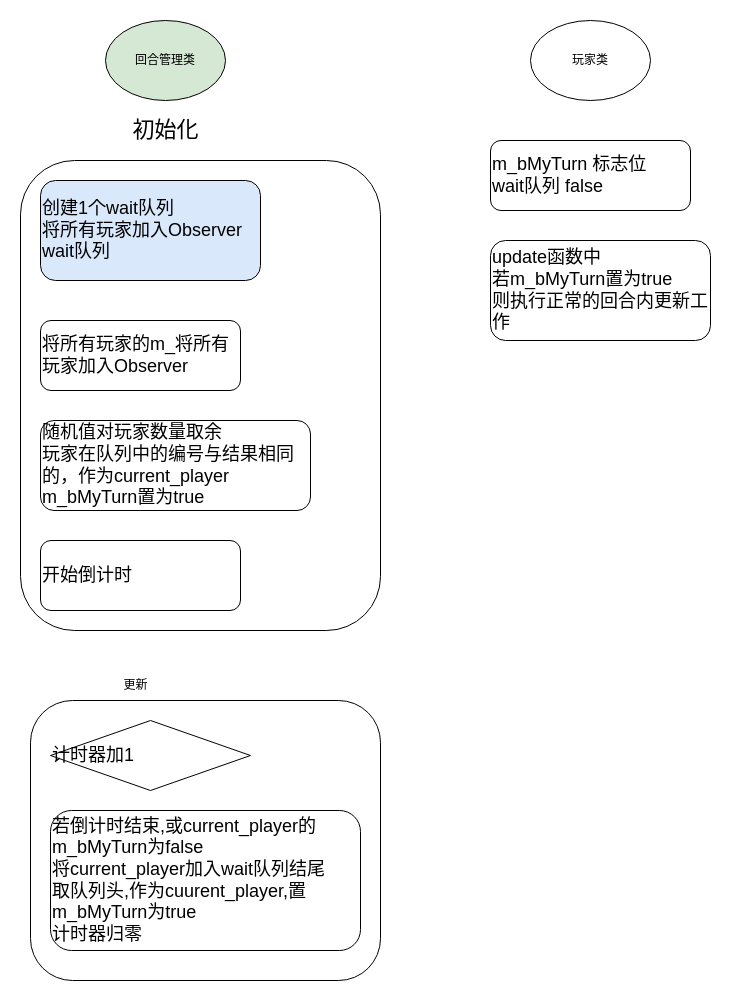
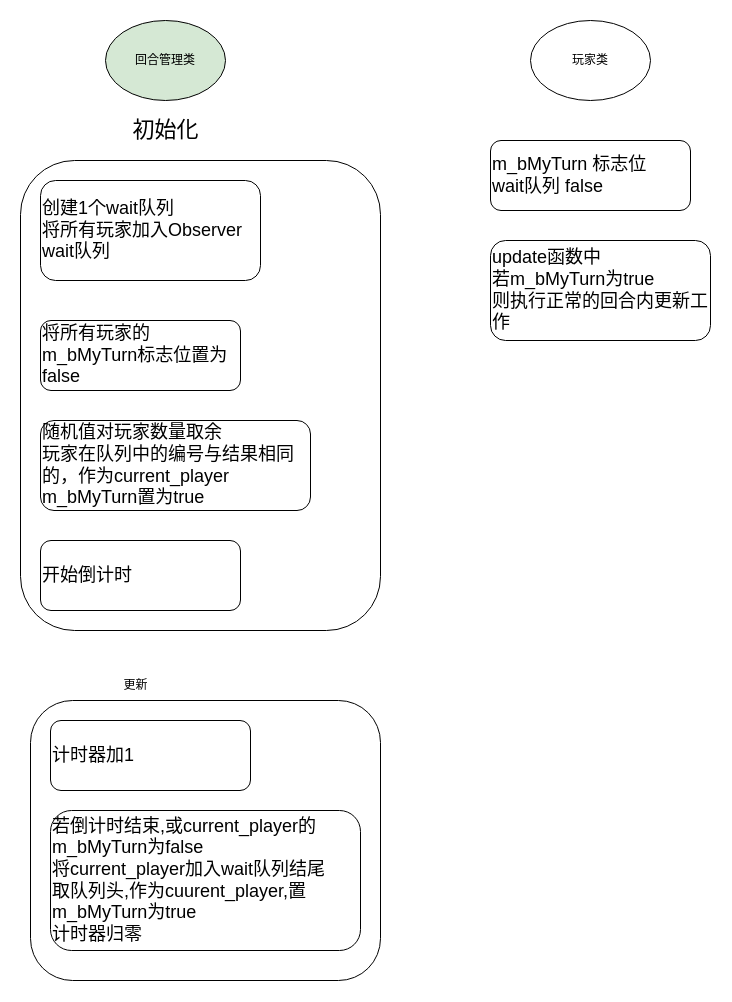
node "创建1个wait队列 将所有玩家加入Observer wait队列": fillcolor #dae8fc -> #ffffff
node "update函数中 若m_bMyTurn置为true 则执行正常的回合内更新工作": label "update函数中 若m_bMyTurn置为true 则执行正常的回合内更新工作" -> "update函数中 若m_bMyTurn为true 则执行正常的回合内更新工作"
node "将所有玩家的m_将所有玩家加入Observer": label "将所有玩家的m_将所有玩家加入Observer" -> "将所有玩家的m_bMyTurn标志位置为false"
node "计时器加1": shape diamond -> rounded rectangle
